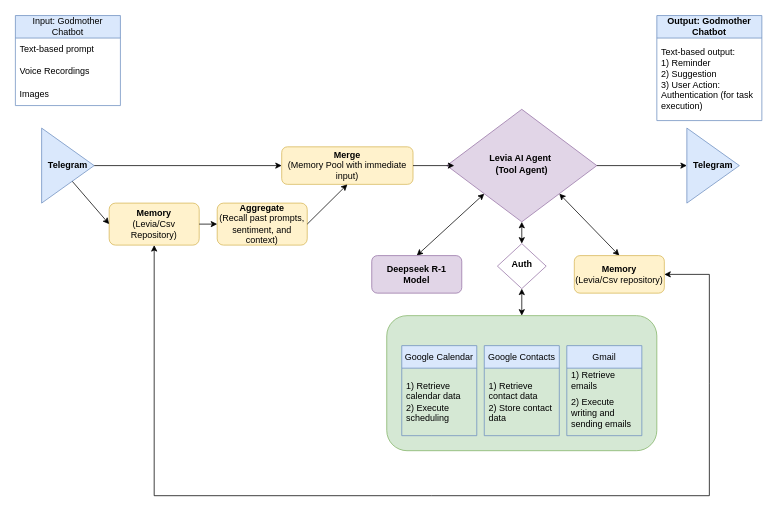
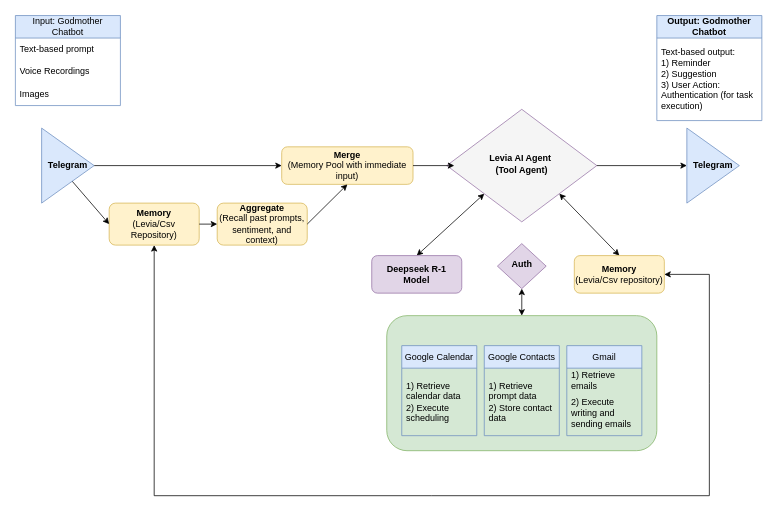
node "Levia AI Agent (Tool Agent)": fillcolor #e1d5e7 -> #f5f5f5
edge "Levia AI Agent (Tool Agent)" -- "Auth": removed
node "Auth": fillcolor #ffffff -> #e1d5e7
node "1) Retrieve contact data 2) Store contact data": label "1) Retrieve contact data 2) Store contact data" -> "1) Retrieve prompt data 2) Store contact data"
